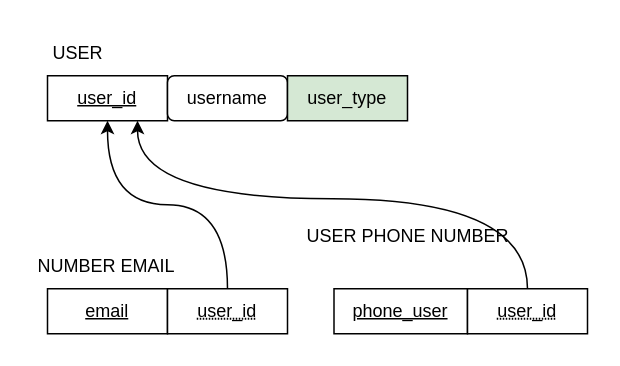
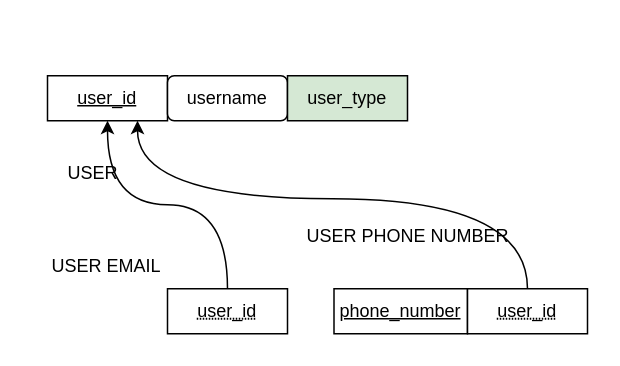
node "USER": moved (77, 53) -> (92, 173)
node "NUMBER EMAIL": label "NUMBER EMAIL" -> "USER EMAIL"
node "email": removed
node "phone_user": label "phone_user" -> "phone_number"
